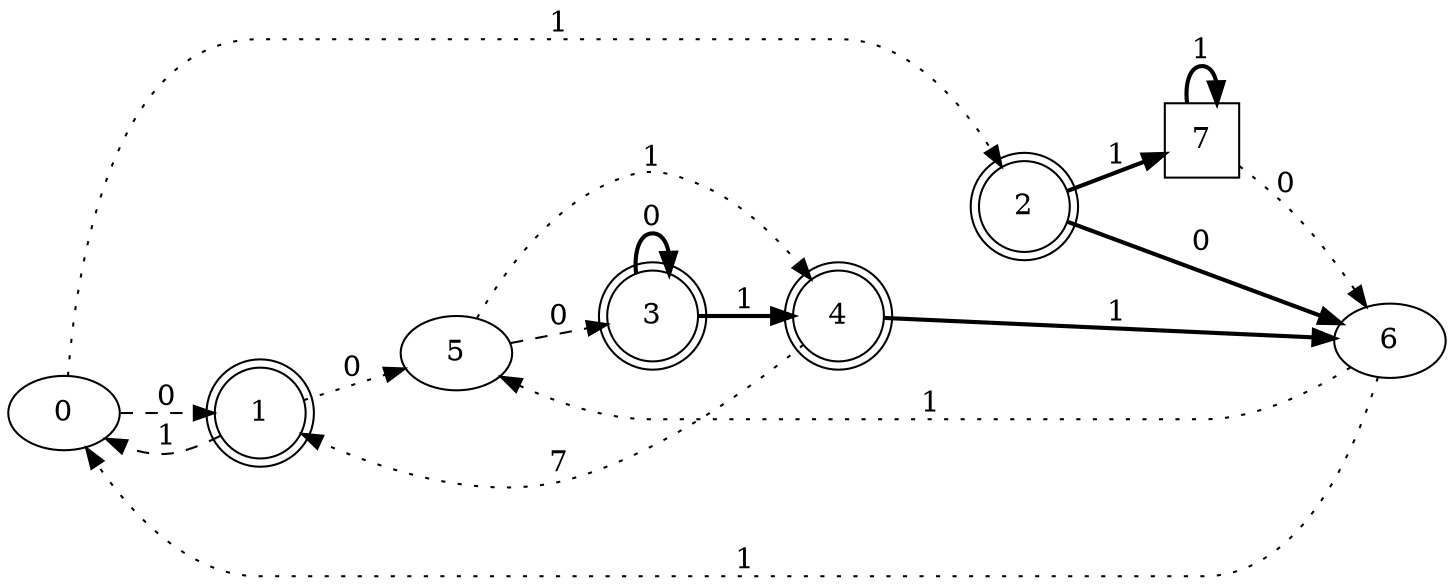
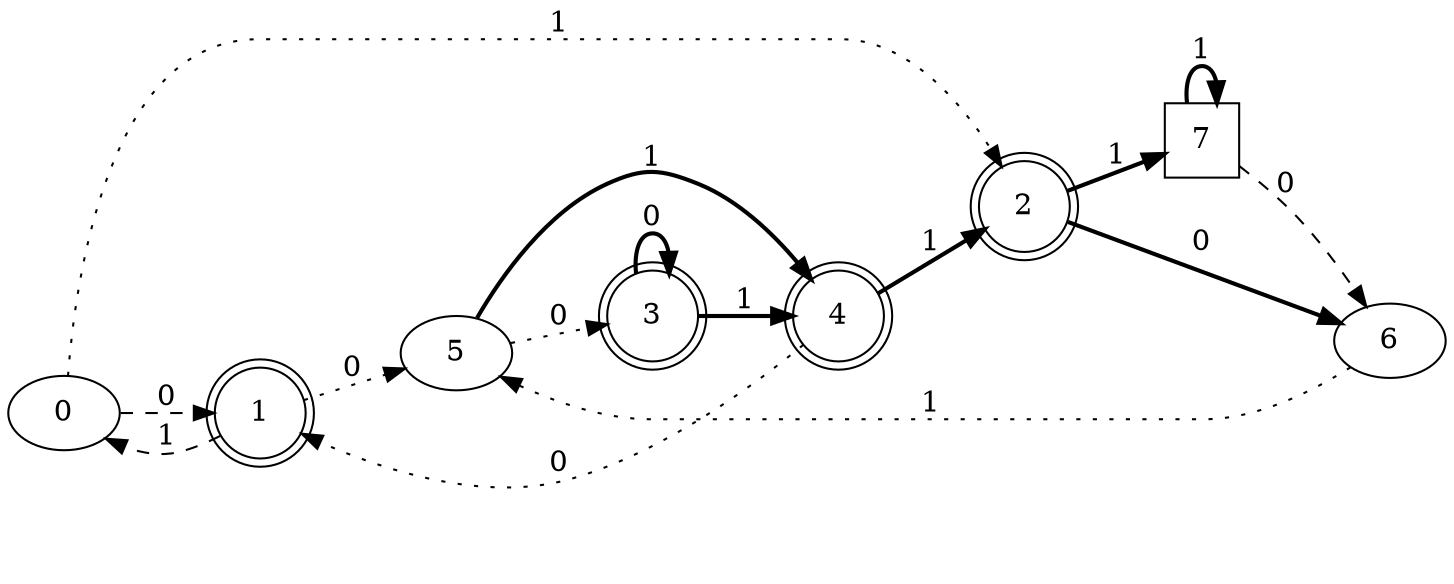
edge "5" -> "4": style dotted -> bold
edge "7" -> "6": style dotted -> dashed
edge "4" -> "6": now "4" -> "2"
edge "5" -> "3": style dashed -> dotted
edge "4" -> "1": label "7" -> "0"
edge "6" -> "0": removed, label "1"
